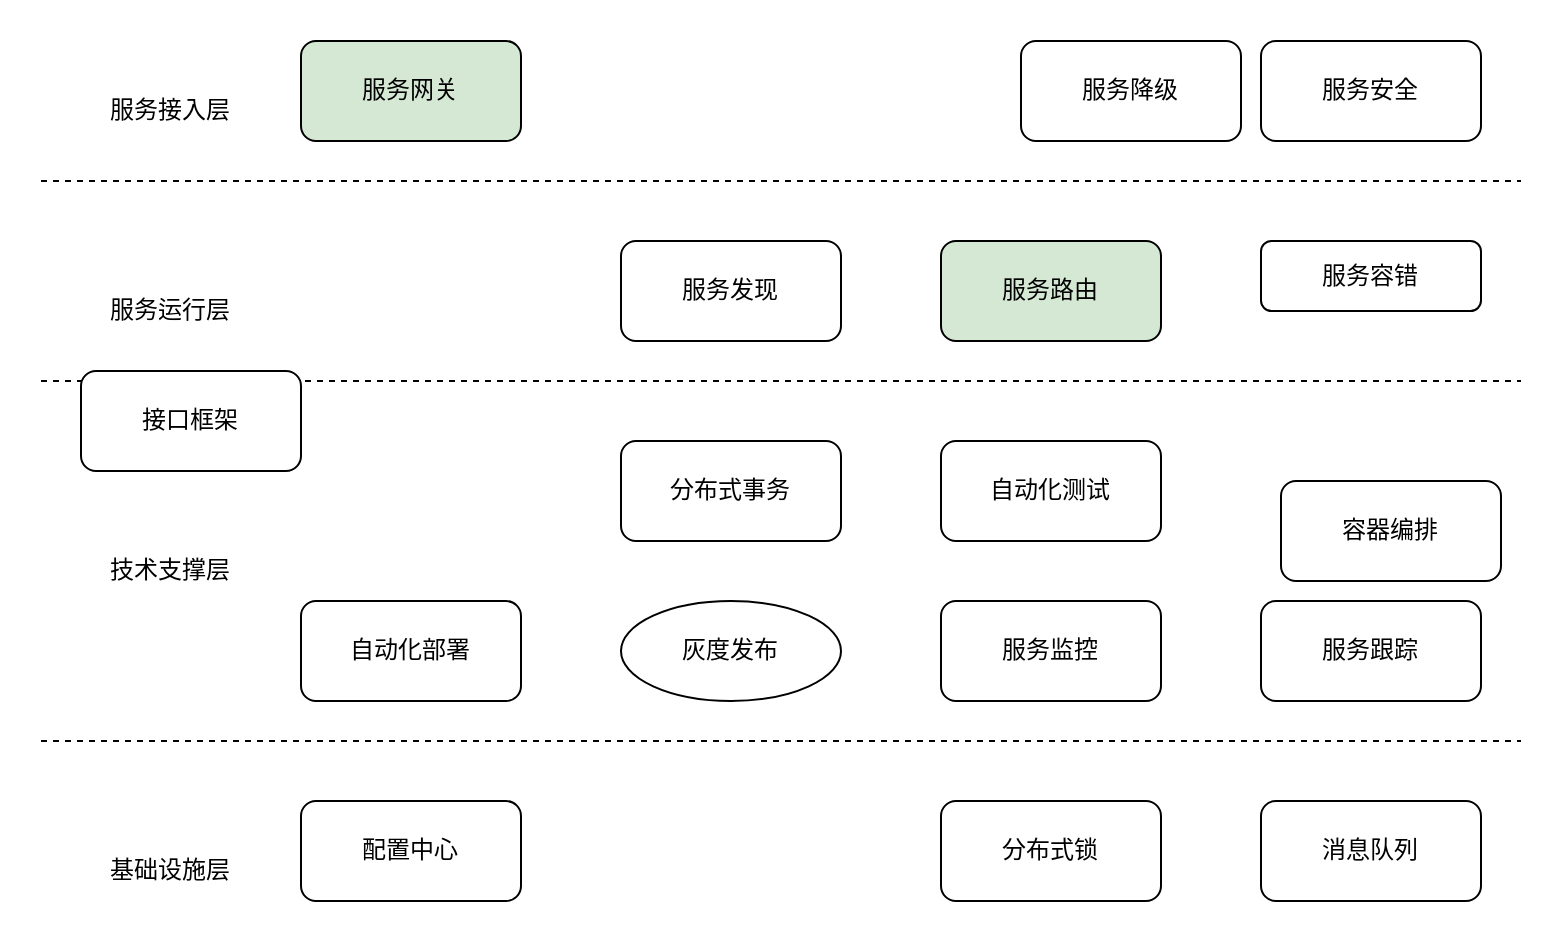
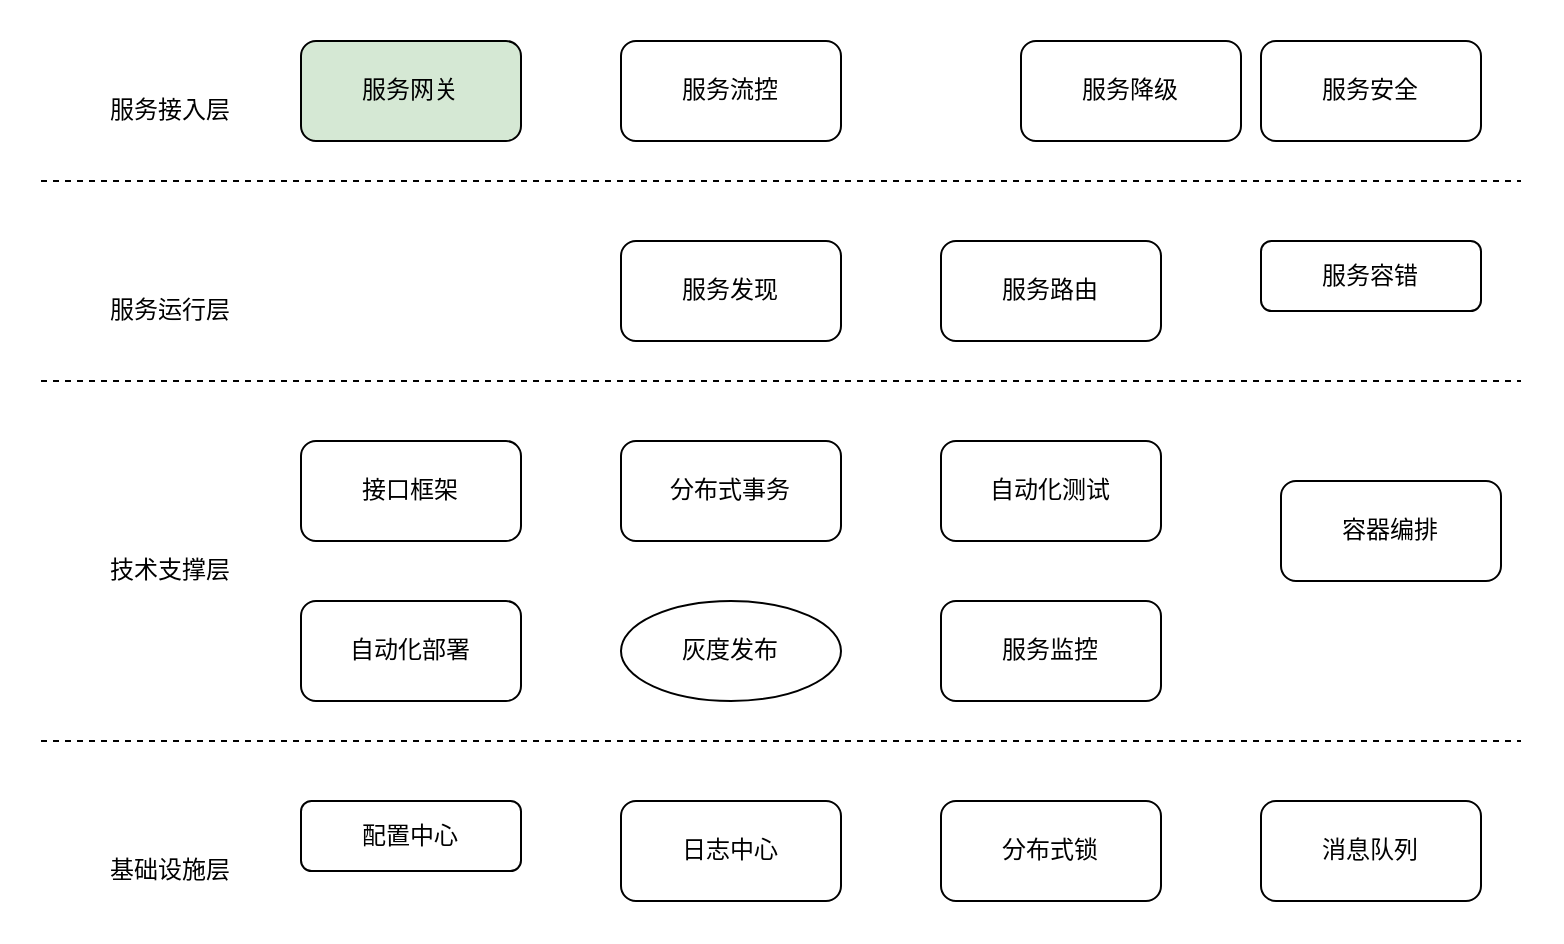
node "服务流控": added
node "服务路由": fillcolor #d5e8d4 -> #ffffff
node "接口框架": moved (191, 421) -> (411, 491)
node "服务跟踪": removed
node "配置中心": size 220x100 -> 220x70
node "日志中心": added
